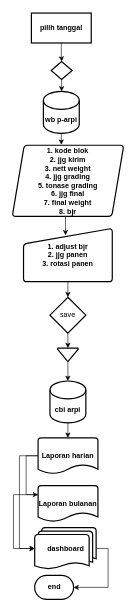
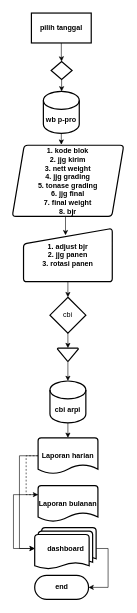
node "wb p-arpi": label "wb p-arpi" -> "wb p-pro"
node "save": label "save" -> "cbi"
edge "Laporan harian" -> "Laporan bulanan": style solid -> dashed
node "end": size 39x24 -> 54x24
